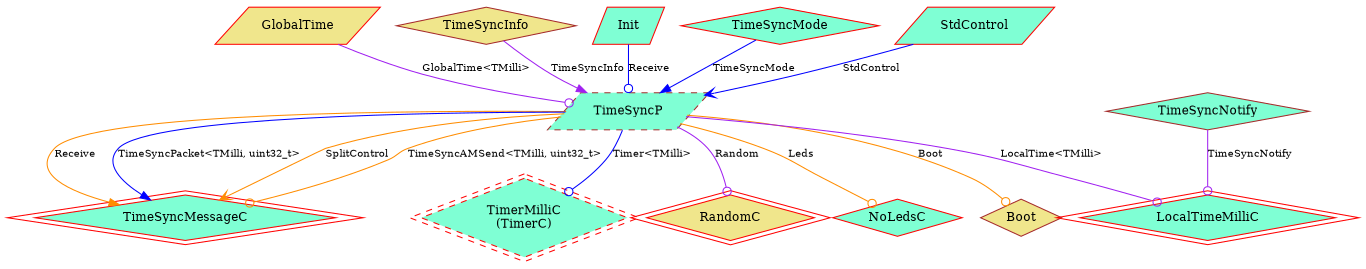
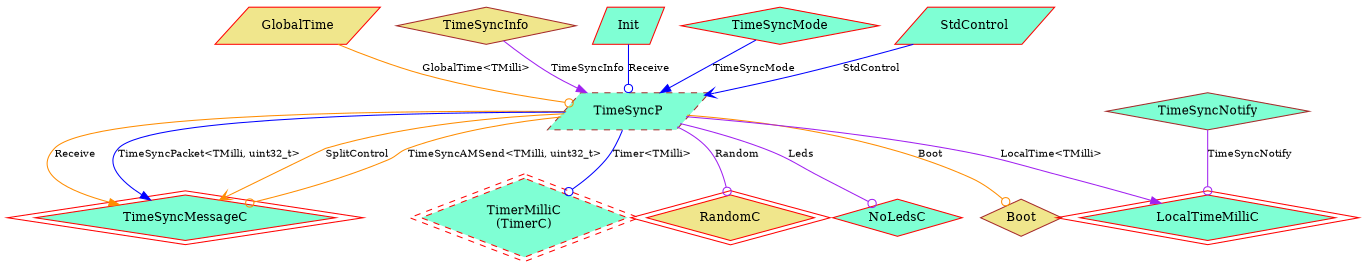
edge "GlobalTime" -> "TimeSyncP": color purple -> darkorange
edge "TimeSyncP" -> "LocalTimeMilliC": arrowhead odot -> normal
edge "TimeSyncP" -> "NoLedsC": color darkorange -> purple
